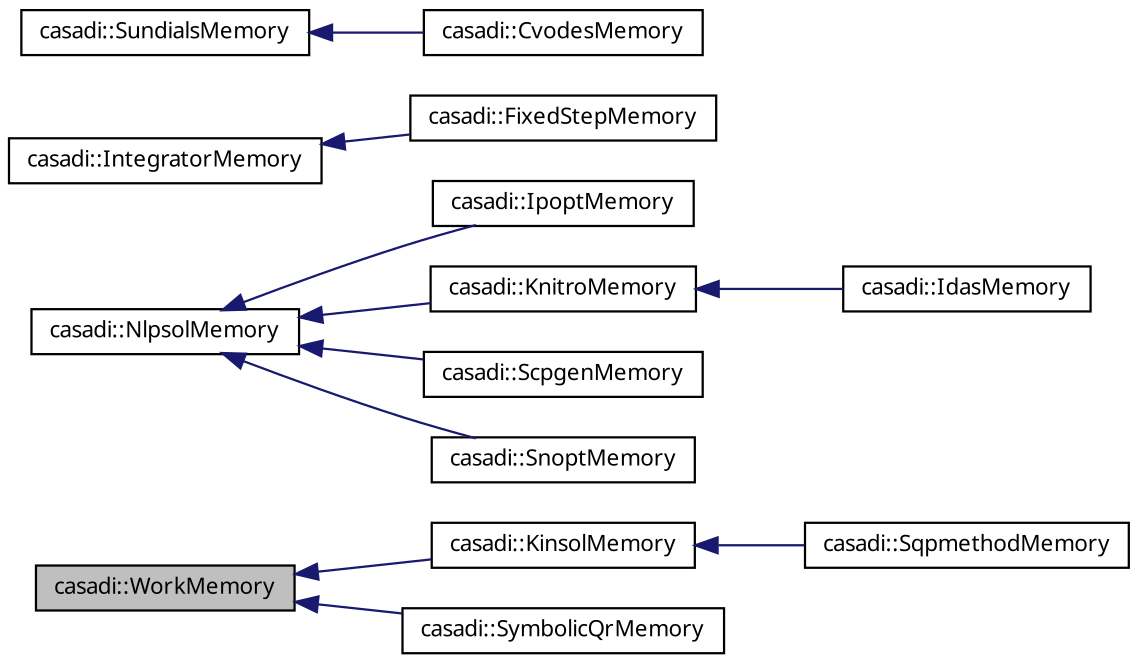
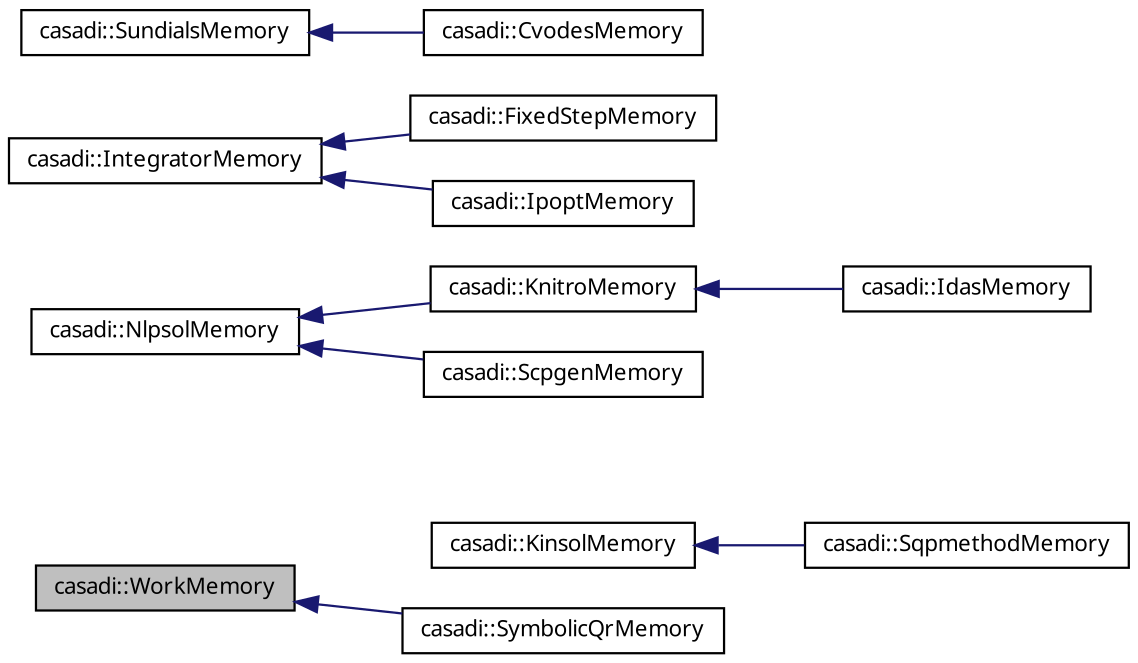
edge "casadi::IpoptMemory" -> "casadi::NlpsolMemory": now "casadi::IpoptMemory" -> "casadi::IntegratorMemory"
node "casadi::SnoptMemory": removed
edge "casadi::KinsolMemory" -> "casadi::WorkMemory": removed
